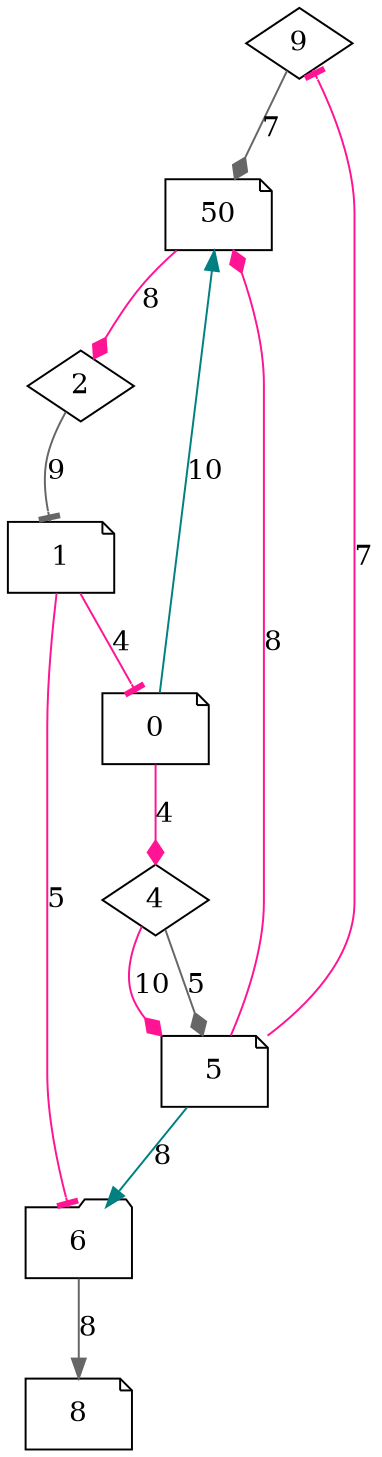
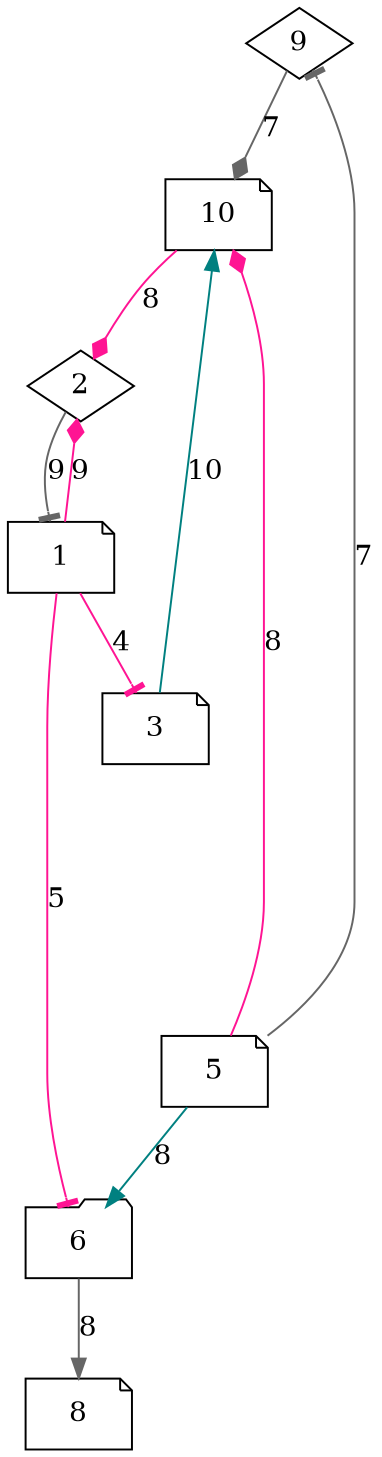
node "50": label "50" -> "10"
edge "1" -> "2": added, label "9"
edge "5" -> "9": color deeppink -> gray40
node "0": label "0" -> "3"
node "4": removed
